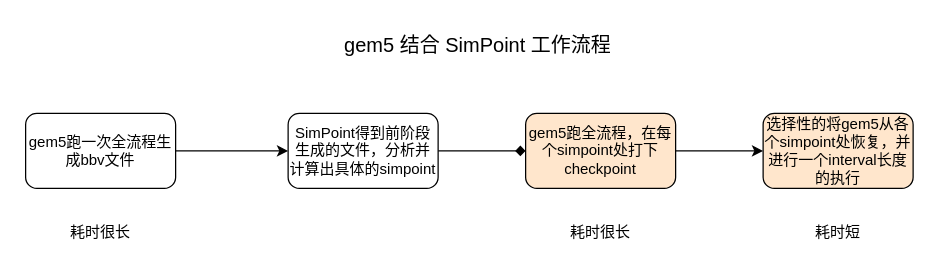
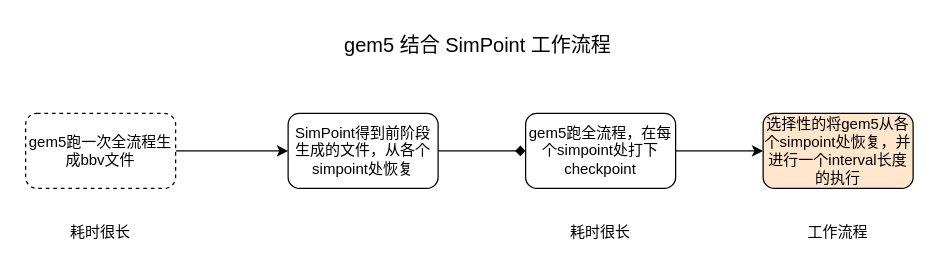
node "gem5跑一次全流程生成bbv文件": style solid -> dashed
node "SimPoint得到前阶段生成的文件，分析并计算出具体的simpoint": label "SimPoint得到前阶段生成的文件，分析并计算出具体的simpoint" -> "SimPoint得到前阶段生成的文件，从各个simpoint处恢复"
node "gem5跑全流程，在每个simpoint处打下checkpoint": fillcolor #ffe6cc -> #ffffff
node "耗时短": label "耗时短" -> "工作流程"
